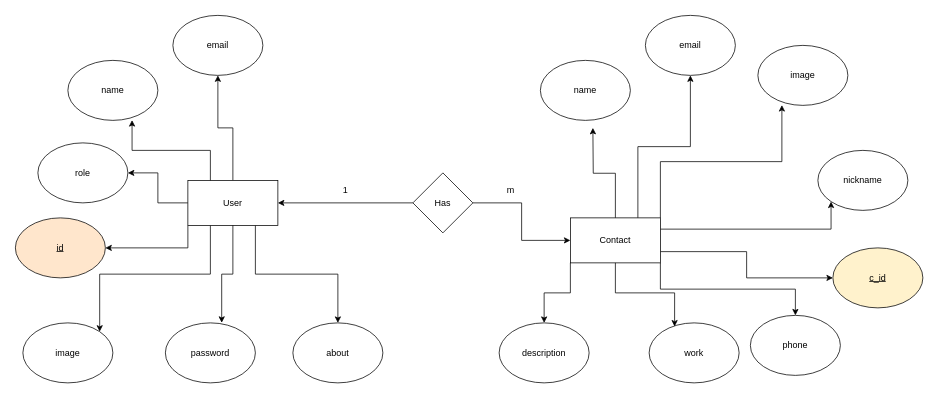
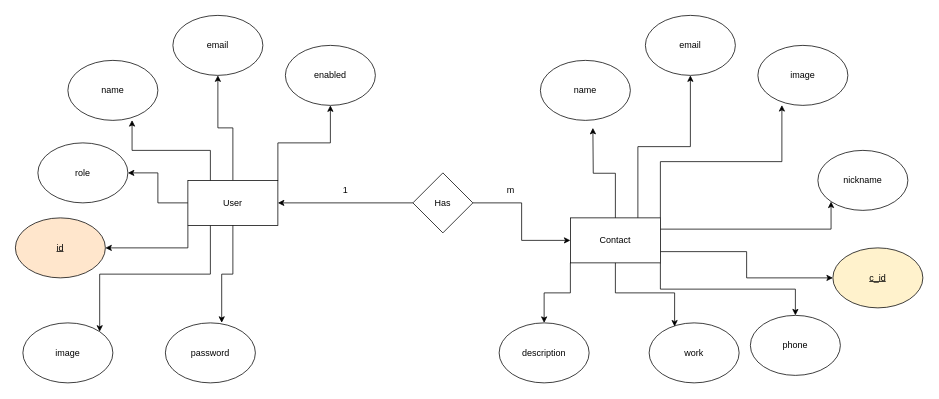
node "enabled": added
edge "User" -> "enabled": added
edge "User" -> "about": removed
node "about": removed
